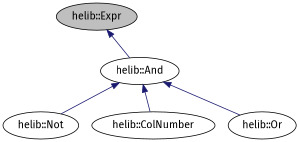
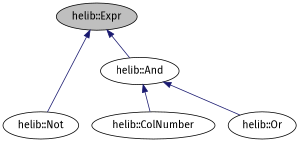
edge "helib::Not" -> "helib::And": now "helib::Not" -> "helib::Expr"
